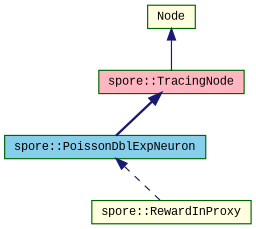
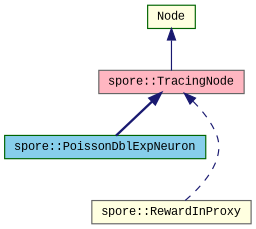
node "spore::TracingNode": color darkgreen -> gray40
edge "spore::RewardInProxy" -> "spore::PoissonDblExpNeuron": now "spore::RewardInProxy" -> "spore::TracingNode"
node "spore::RewardInProxy": color darkgreen -> gray40
